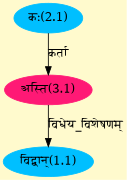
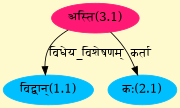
edge "कः(2.1)" -> "अस्ति(3.1)": reversed
